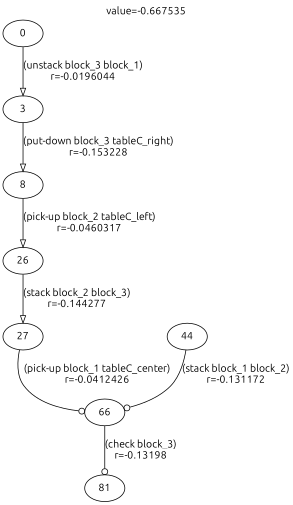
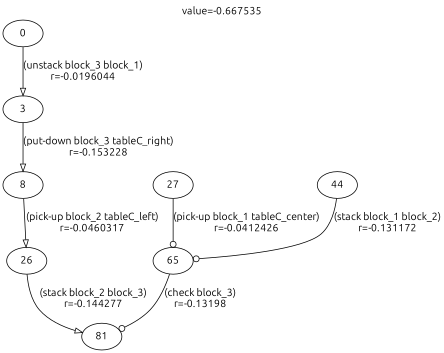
edge "26" -> "27": now "26" -> "81"
node "66": label "66" -> "65"
